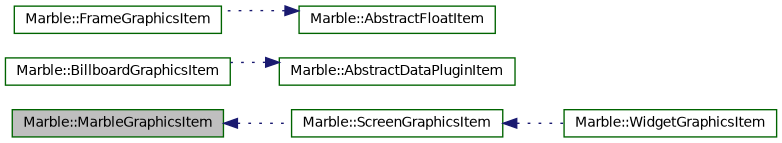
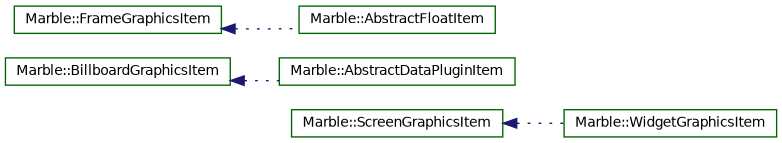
edge "Marble::FrameGraphicsItem" -> "Marble::AbstractFloatItem": reversed
edge "Marble::BillboardGraphicsItem" -> "Marble::AbstractDataPluginItem": reversed
node "Marble::MarbleGraphicsItem": removed
